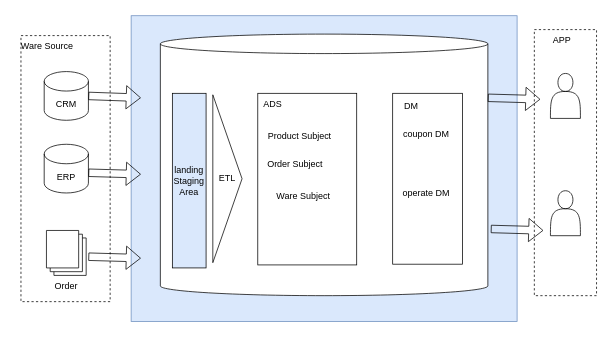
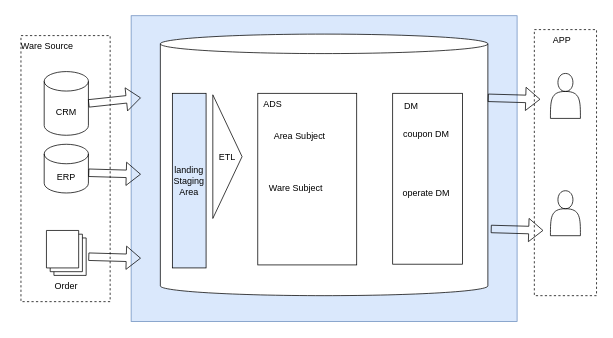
node "CRM": size 44x49 -> 44x64
node "Product Subject": label "Product Subject" -> "Area Subject"
node "Order Subject": removed
node "ETL": size 29x168 -> 29x124
node "Ware Subject": moved (303, 196) -> (296, 189)
